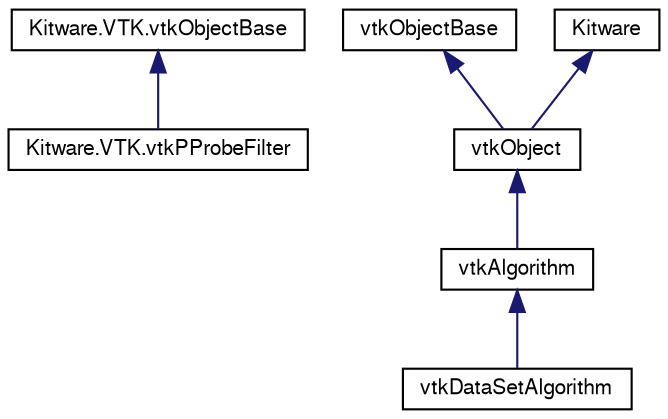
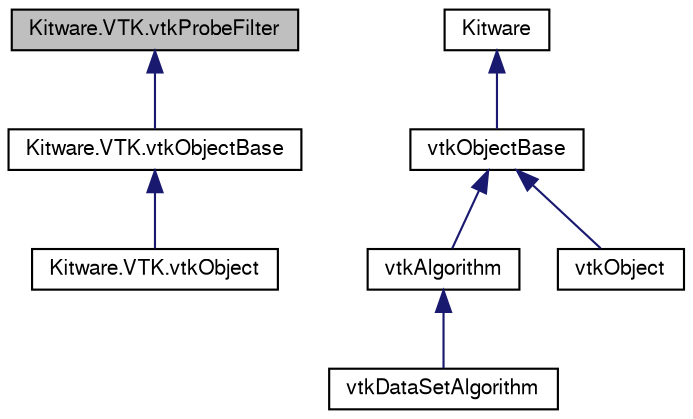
node "Kitware.VTK.vtkProbeFilter": added
edge "vtkObject" -> "Kitware": now "vtkObjectBase" -> "Kitware"
node "Kitware.VTK.vtkPProbeFilter": label "Kitware.VTK.vtkPProbeFilter" -> "Kitware.VTK.vtkObject"
edge "vtkAlgorithm" -> "vtkObject": now "vtkAlgorithm" -> "vtkObjectBase"
